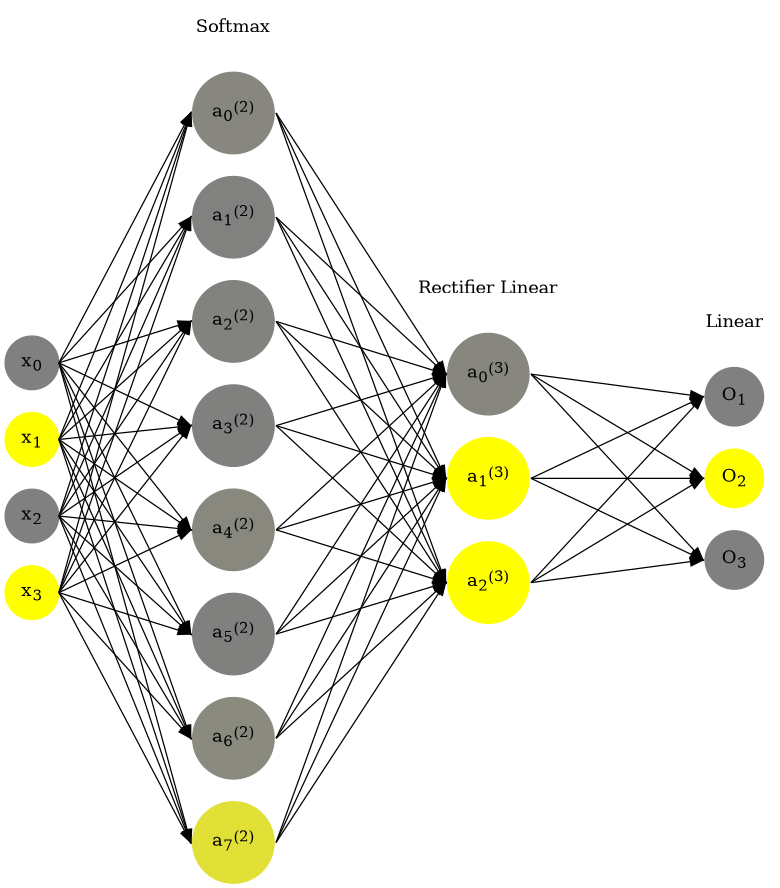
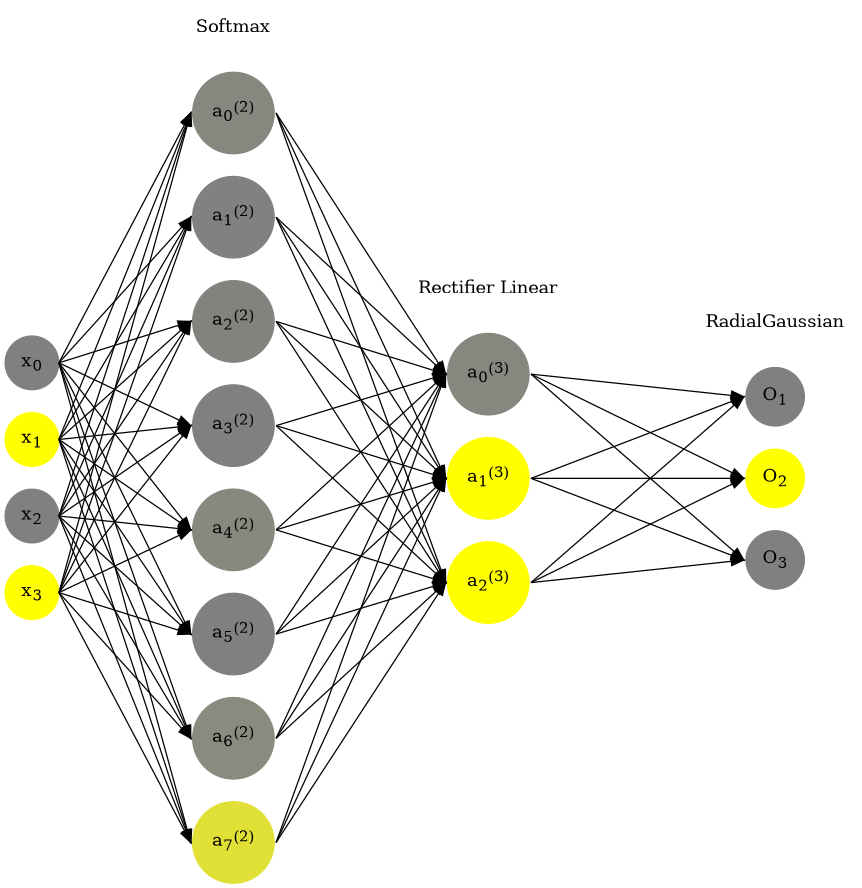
node "Linear": label "Linear" -> "RadialGaussian"
